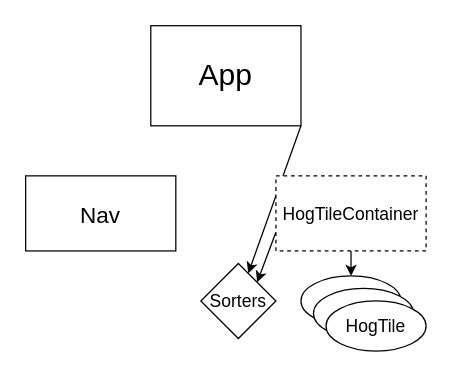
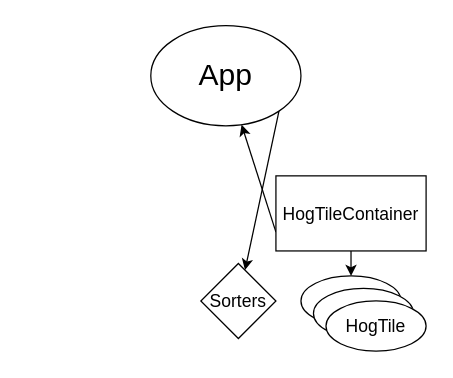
node "App": shape rectangle -> ellipse
node "Nav": removed
node "HogTileContainer": style dashed -> solid
edge "HogTileContainer" -> "Sorters": now "HogTileContainer" -> "App"
